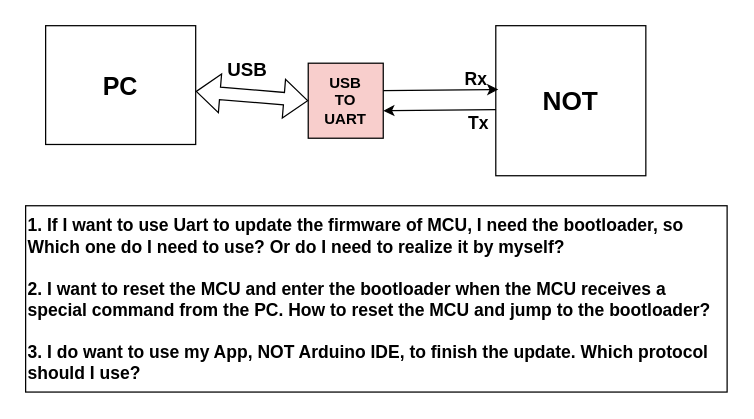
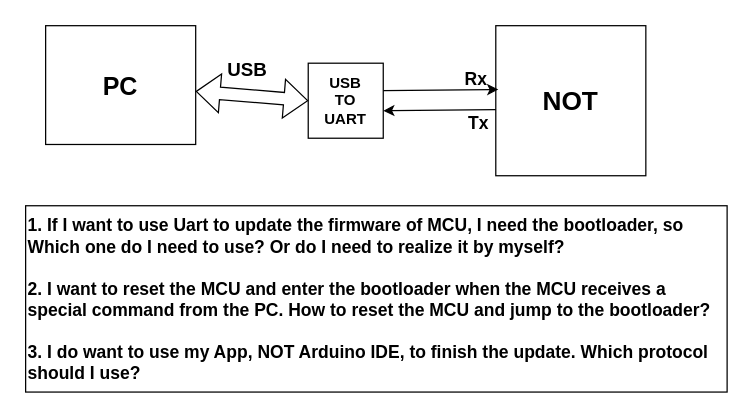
node "USB TO UART": fillcolor #f8cecc -> #ffffff
